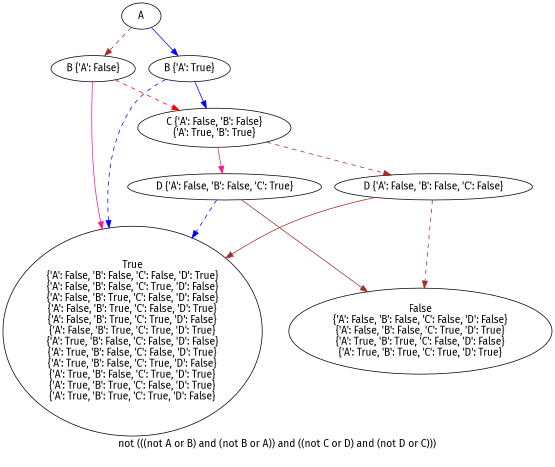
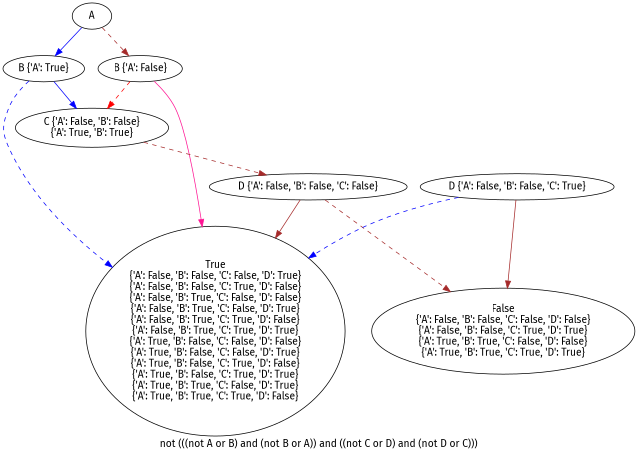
edge "C {'A': False, 'B': False} {'A': True, 'B': True}" -> "D {'A': False, 'B': False, 'C': True}": removed
